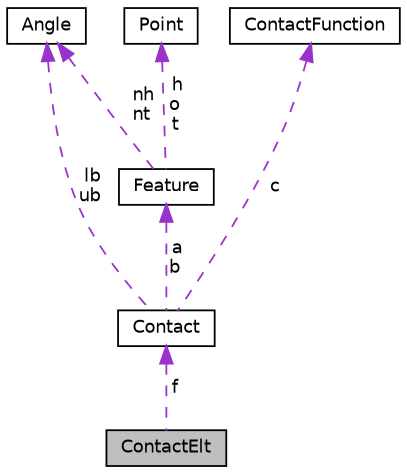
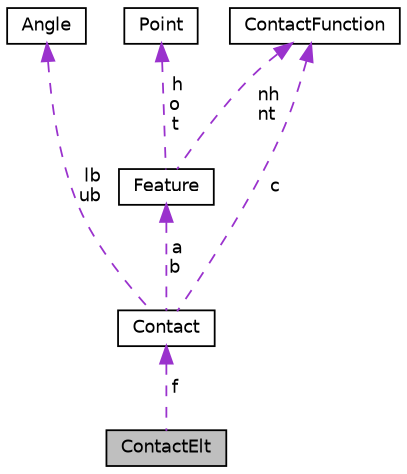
edge "Feature" -> "Angle": now "Feature" -> "ContactFunction"
